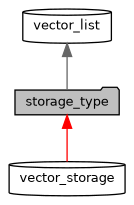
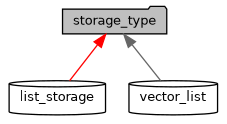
edge "storage_type" -> "vector_list": reversed
node "vector_storage": label "vector_storage" -> "list_storage"
